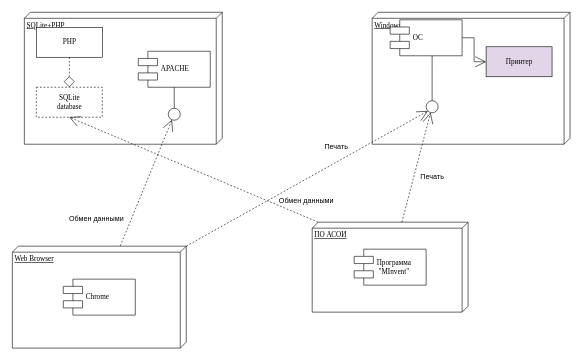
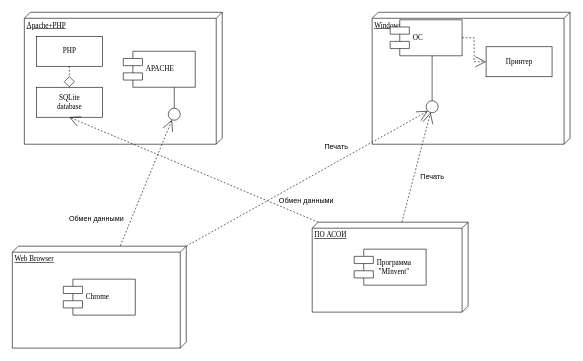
node "SQLite+PHP": label "SQLite+PHP" -> "Apache+PHP"
node "PHP": moved (69, 42) -> (69, 51)
edge "ОС" -> "Принтер": style solid -> dashed
node "Принтер": fillcolor #e1d5e7 -> #ffffff
node "APACHE": moved (174, 69) -> (159, 69)
node "SQLite database": style dashed -> solid
